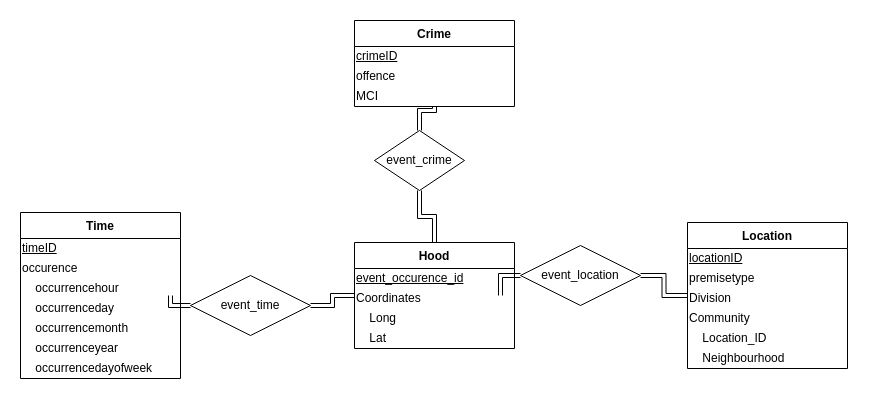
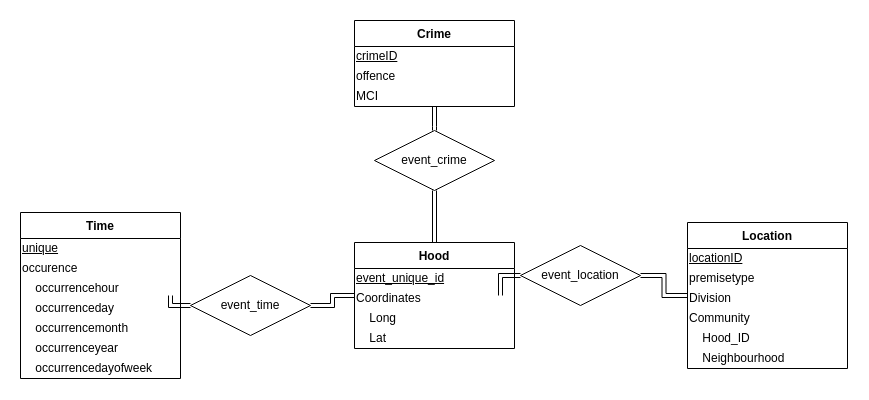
node "event_crime": size 90x60 -> 120x60
node "timeID": label "timeID" -> "unique"
node "event_occurence_id": label "event_occurence_id" -> "event_unique_id"
node "Location_ID": label "Location_ID" -> "Hood_ID"
